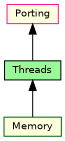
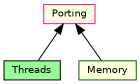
edge "Memory" -> "Threads": now "Memory" -> "Porting"
